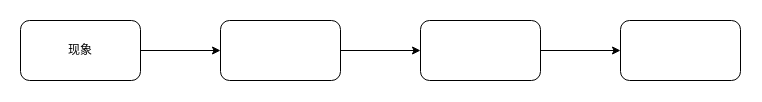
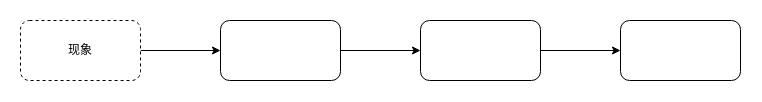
node "现象": style solid -> dashed
